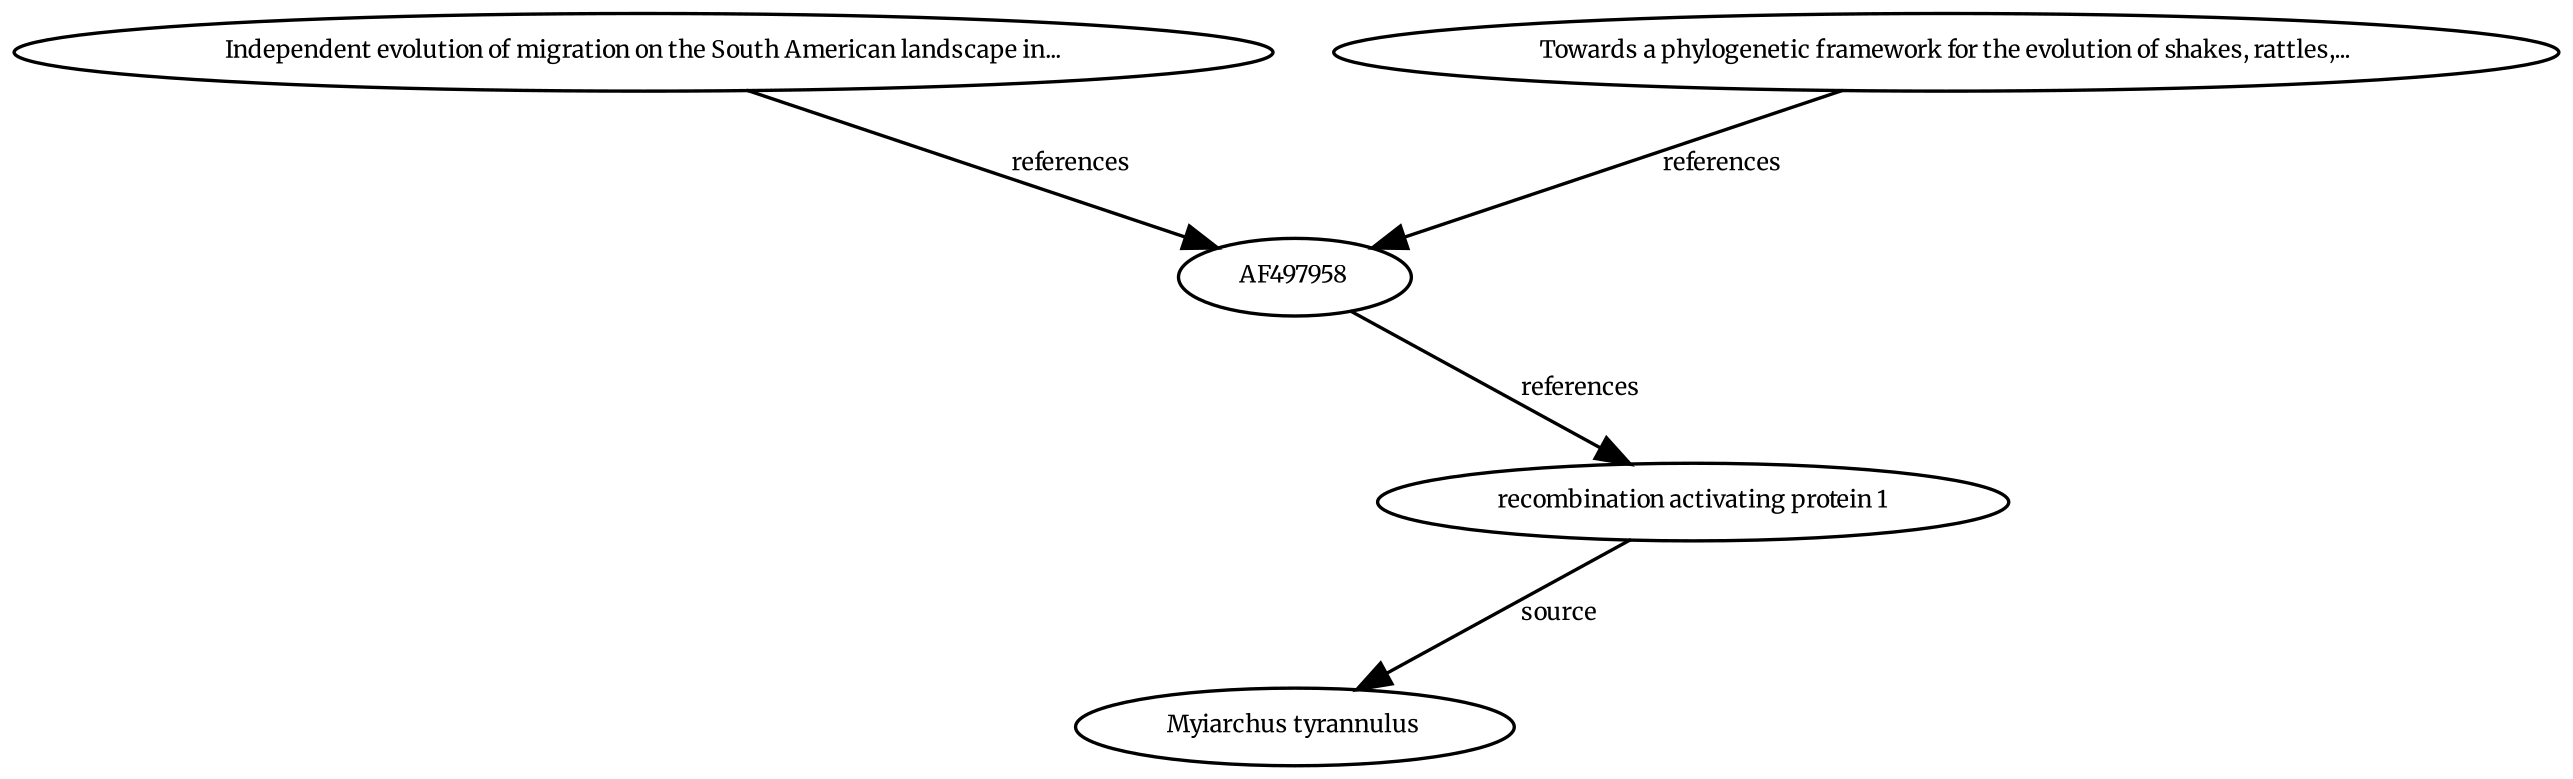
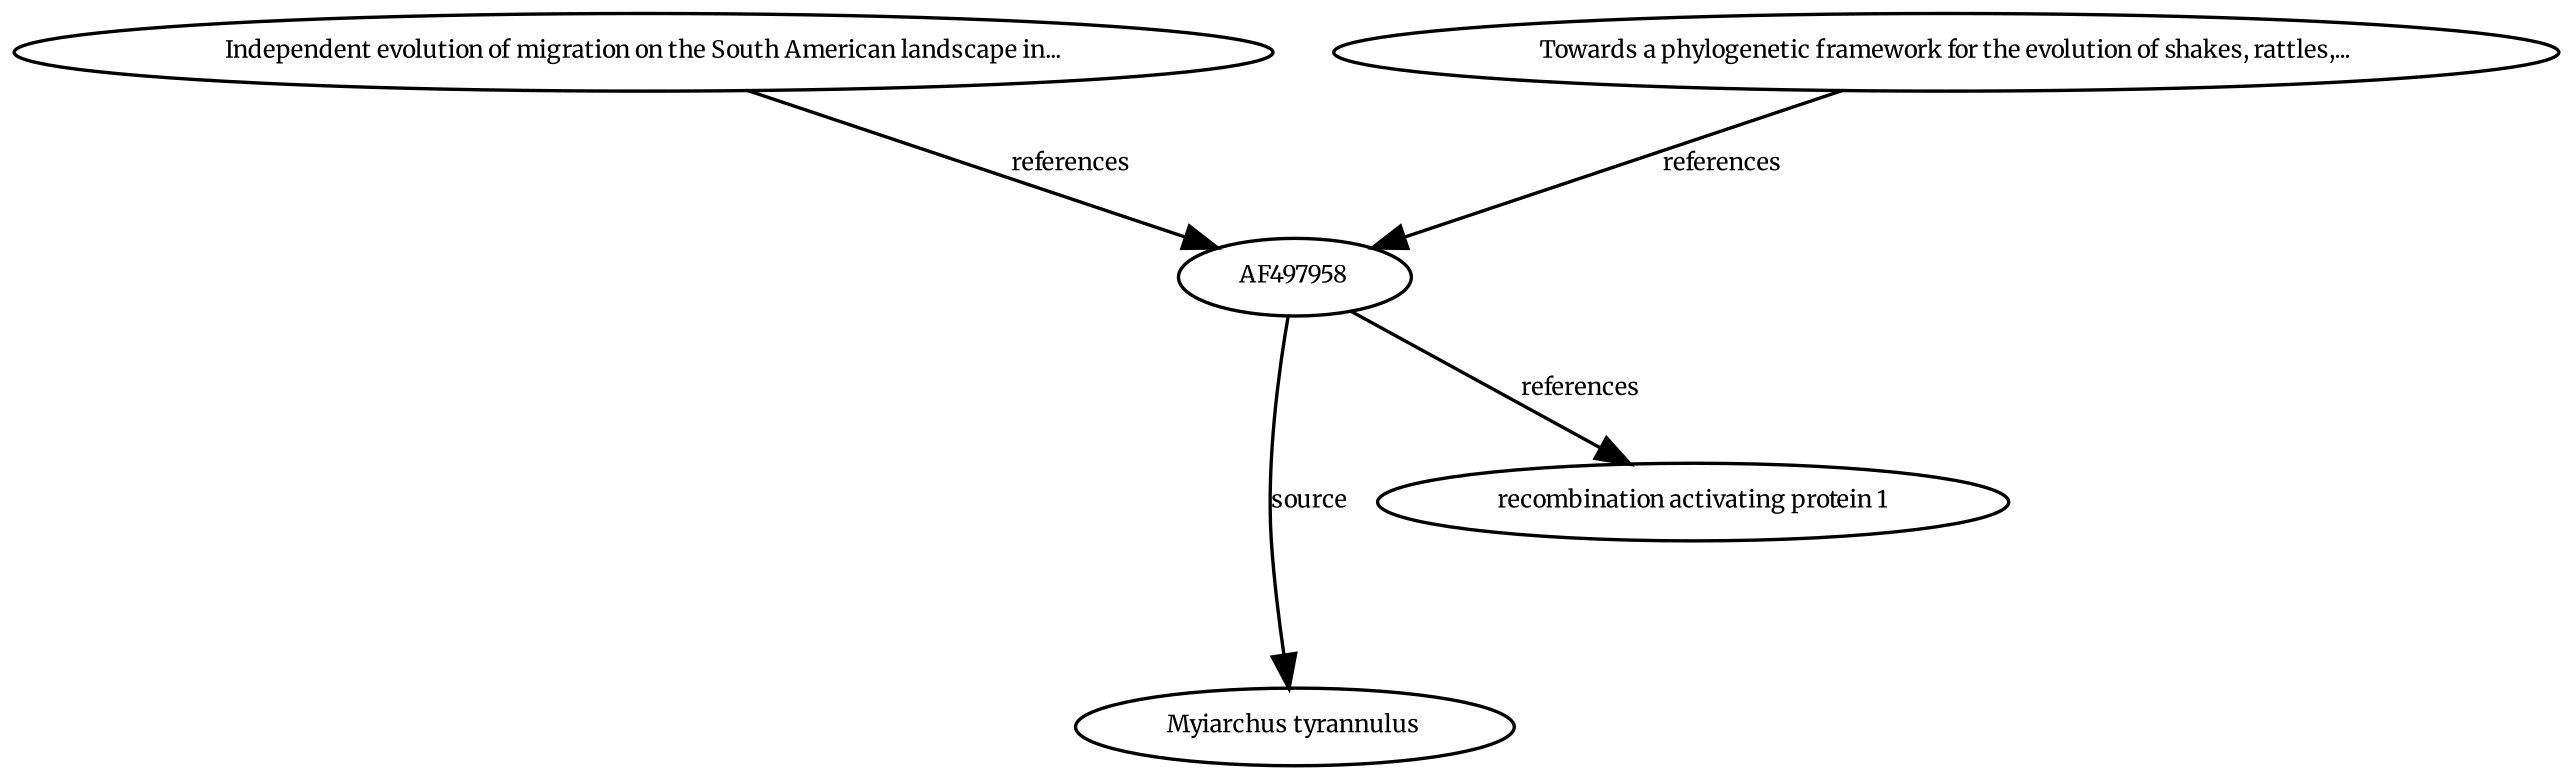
edge "recombination activating protein 1" -> "Myiarchus tyrannulus": now "AF497958" -> "Myiarchus tyrannulus"
